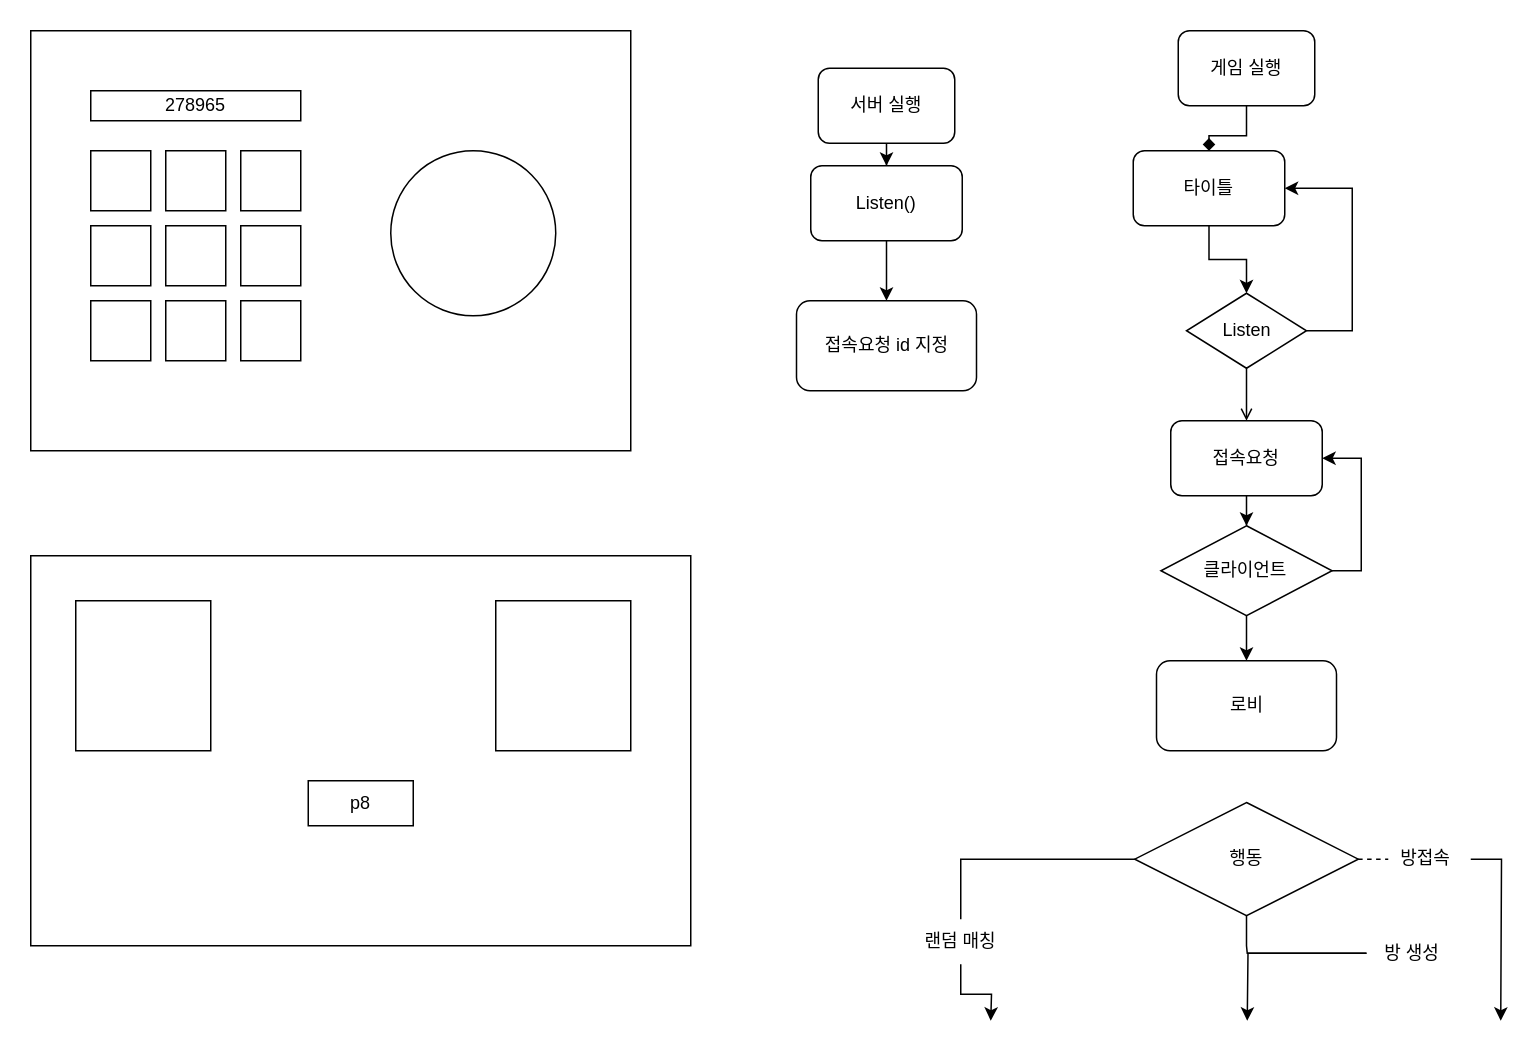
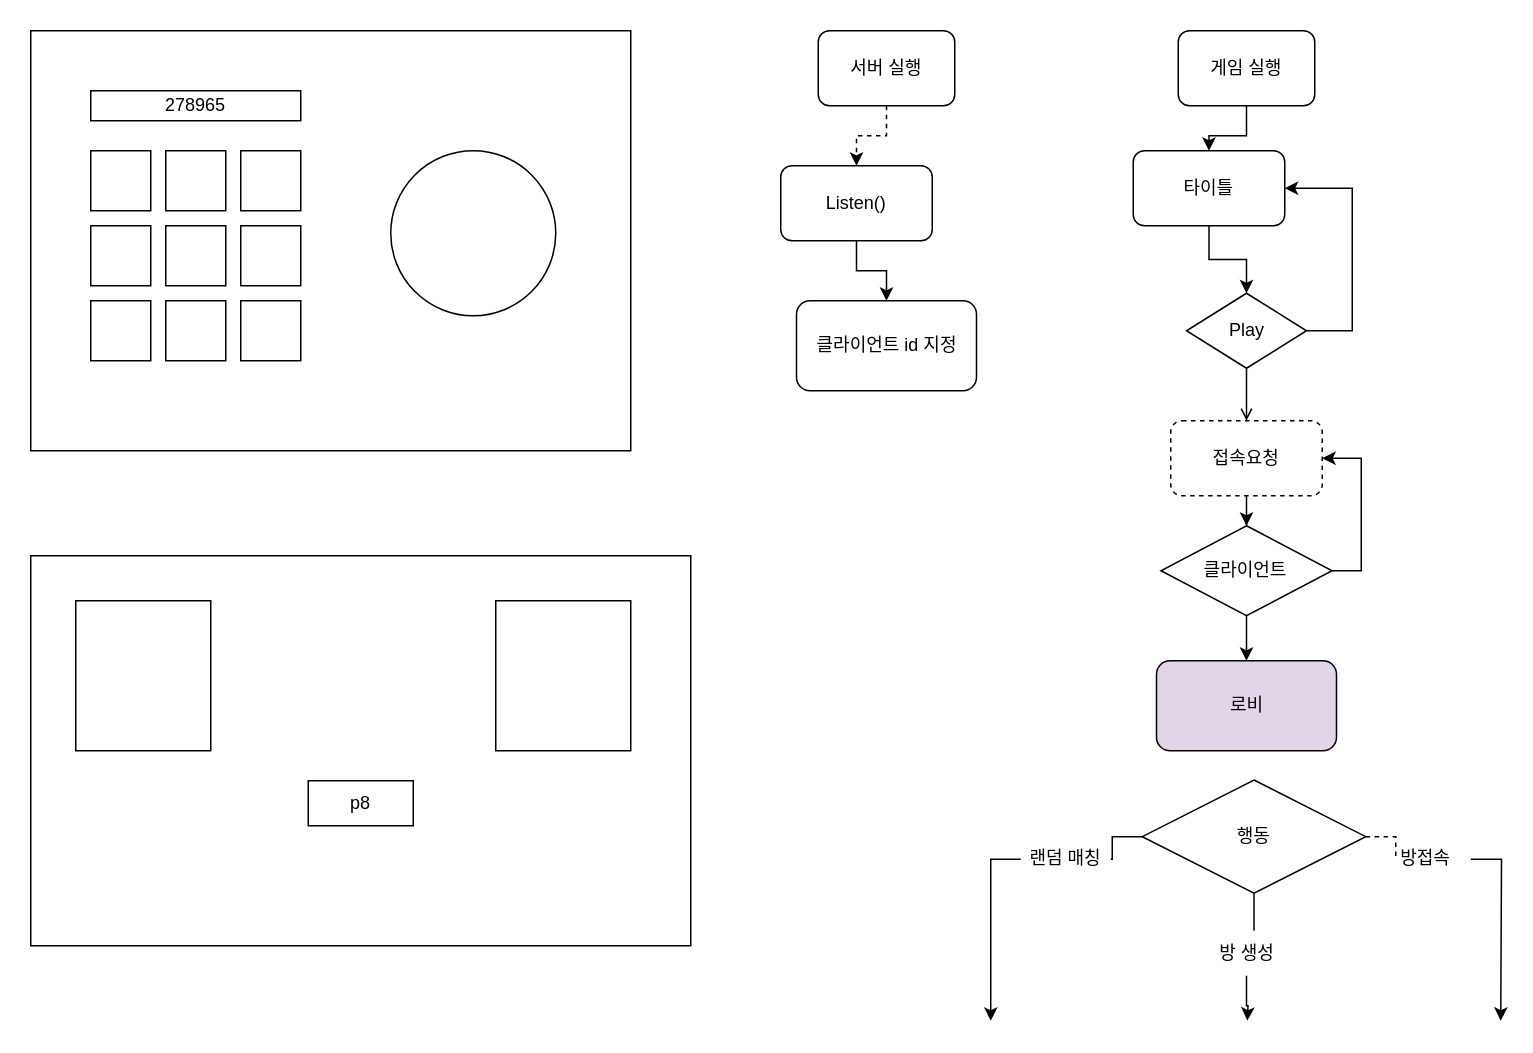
node "서버 실행": moved (887, 106) -> (887, 68)
edge "게임 실행" -> "타이틀": arrowhead diamond -> classic
node "Listen()": moved (887, 203) -> (857, 203)
node "Listen": label "Listen" -> "Play"
node "접속요청 id 지정": label "접속요청 id 지정" -> "클라이언트 id 지정"
node "접속요청": style solid -> dashed
node "로비": fillcolor #ffffff -> #e1d5e7
node "행동": moved (1247, 859) -> (1254, 837)
node "랜덤 매칭": moved (961, 942) -> (1066, 859)
node "방 생성": moved (1412, 953) -> (1247, 953)
